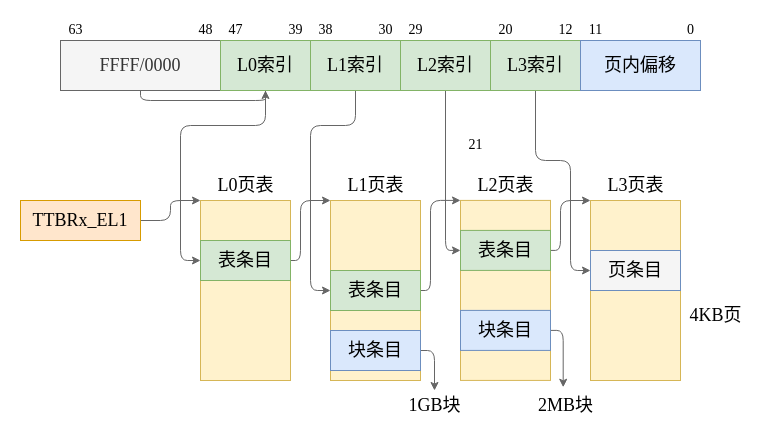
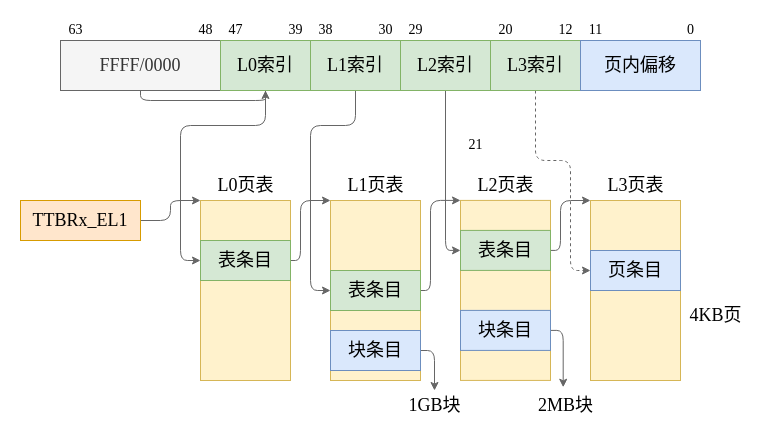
edge "L3索引" -> "页条目": style solid -> dashed
node "页条目": fillcolor #f5f5f5 -> #dae8fc
